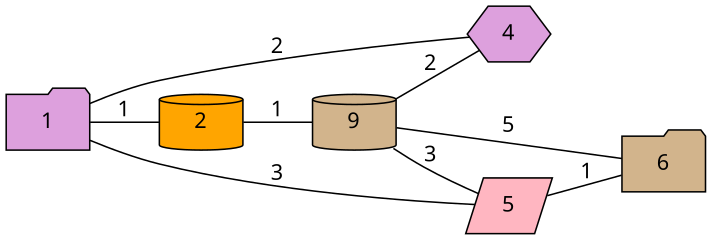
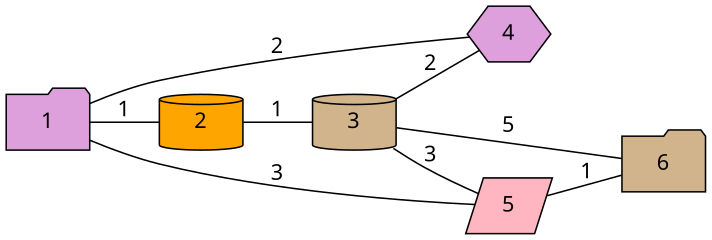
node "9": label "9" -> "3"
